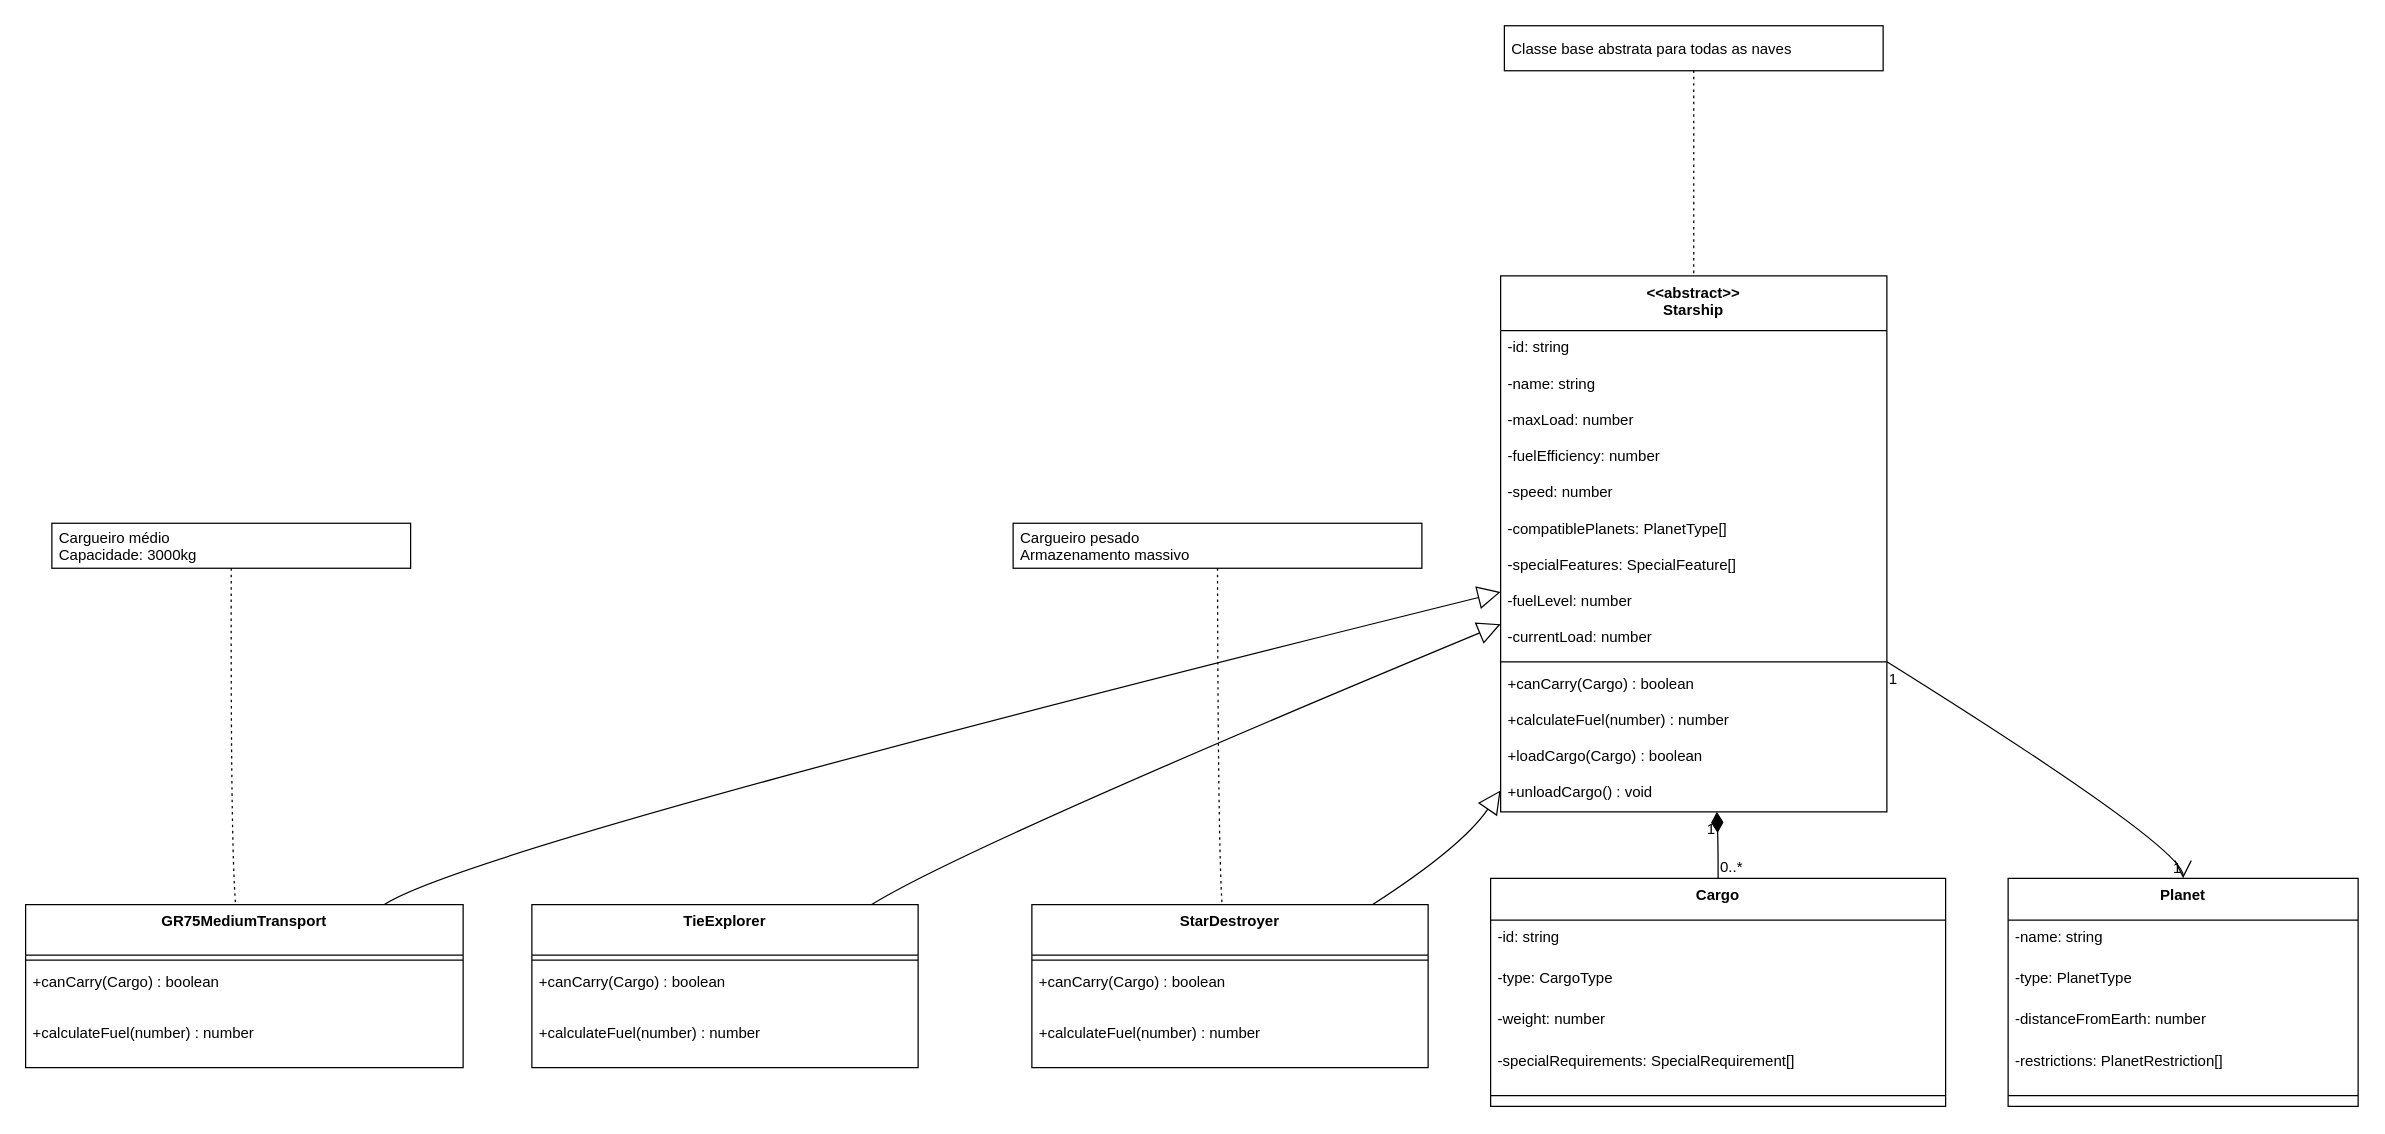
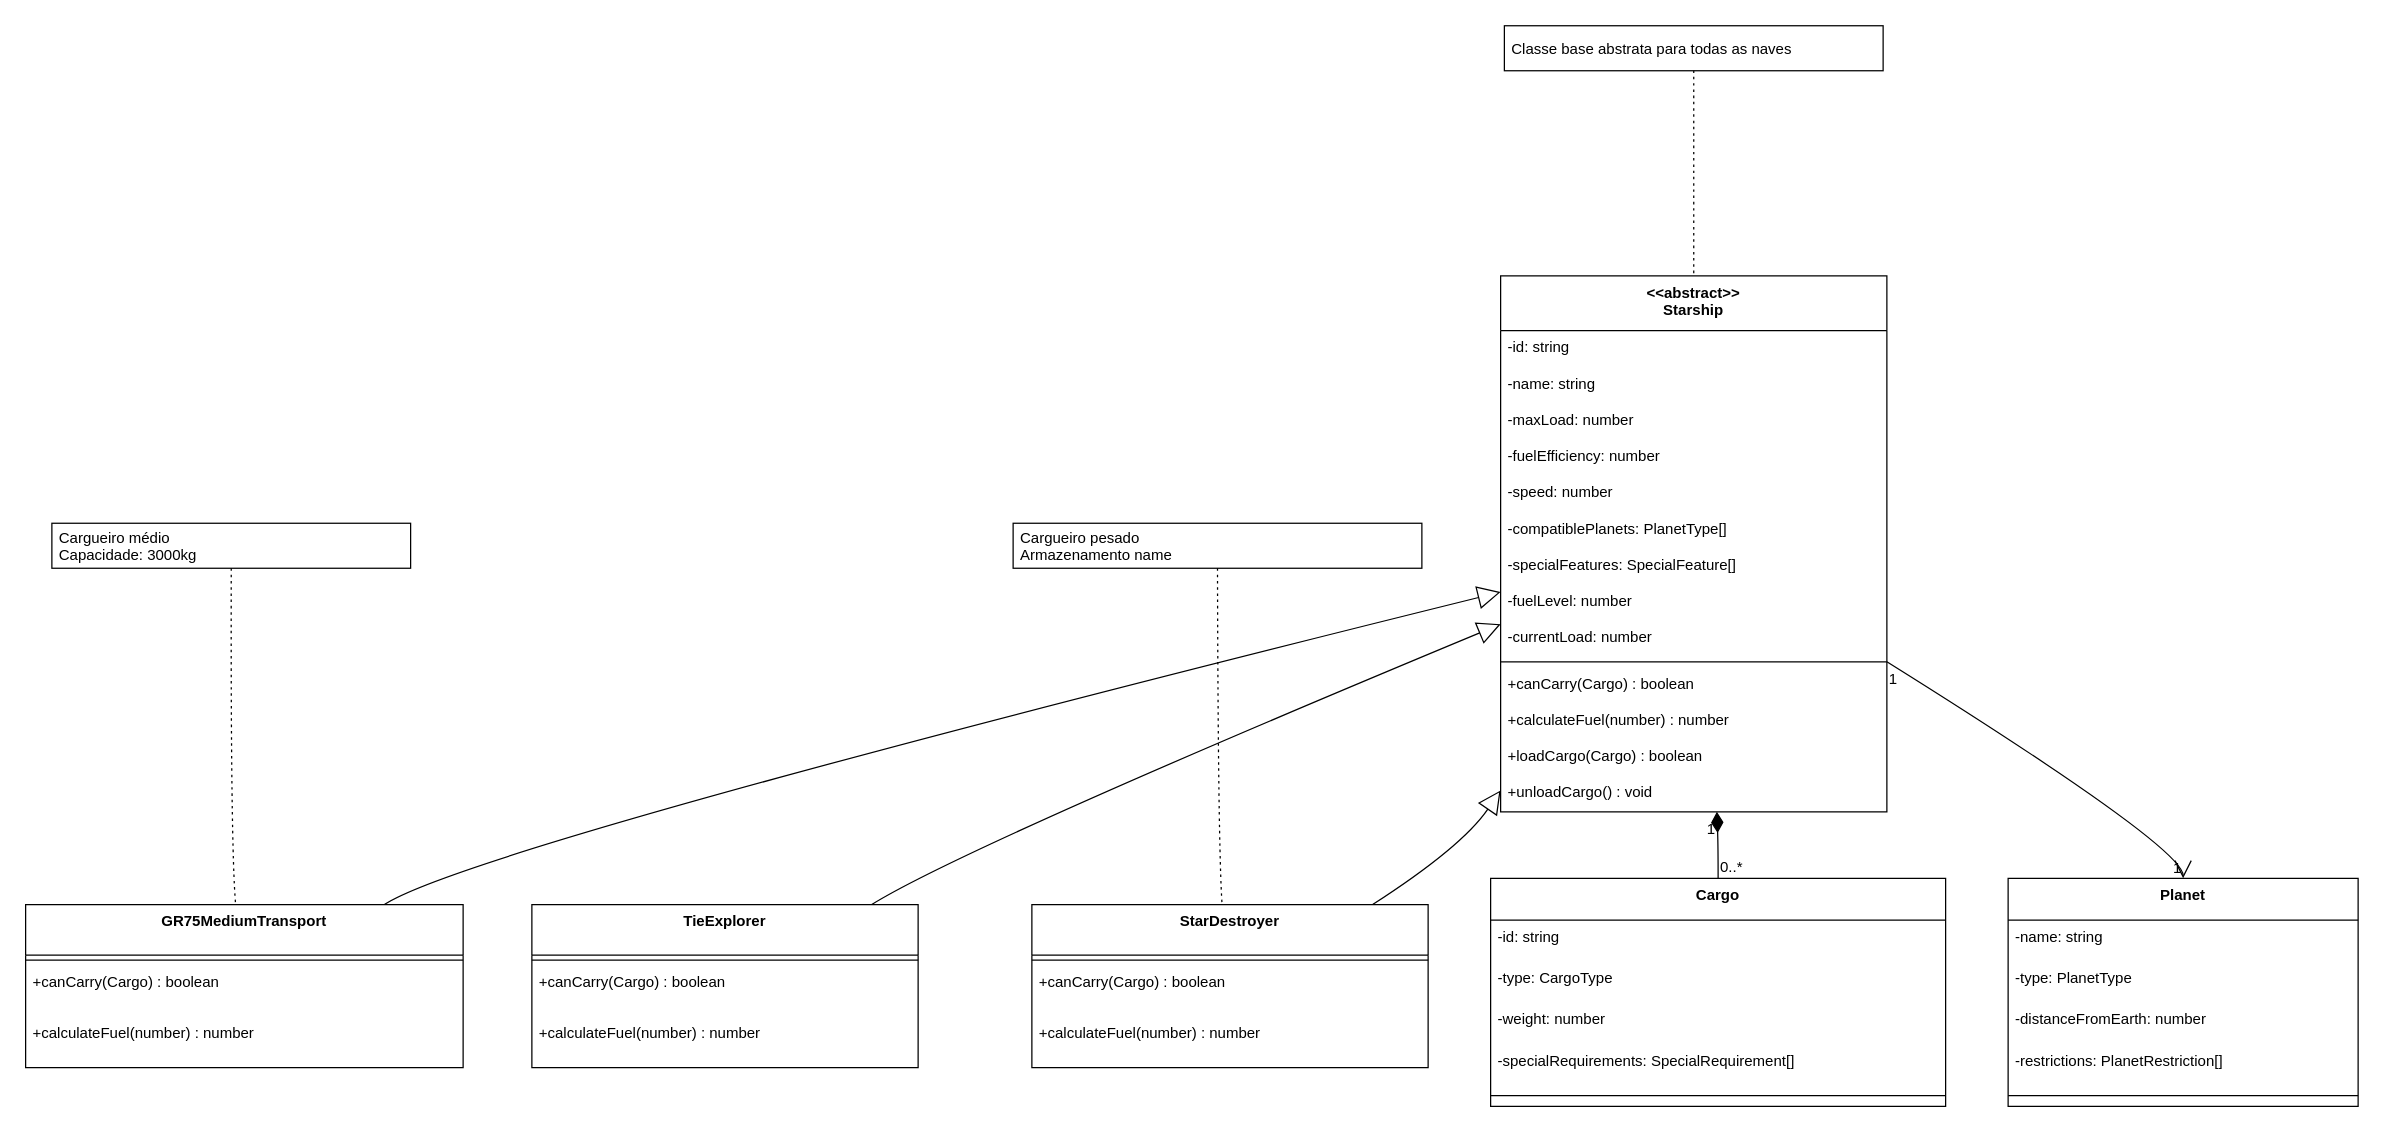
node "Cargueiro pesado Armazenamento massivo": label "Cargueiro pesado Armazenamento massivo" -> "Cargueiro pesado Armazenamento name"
